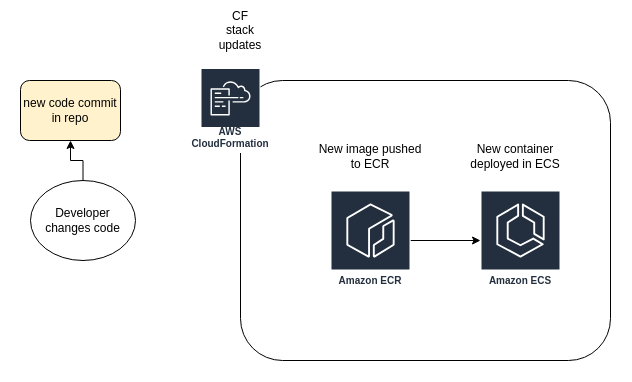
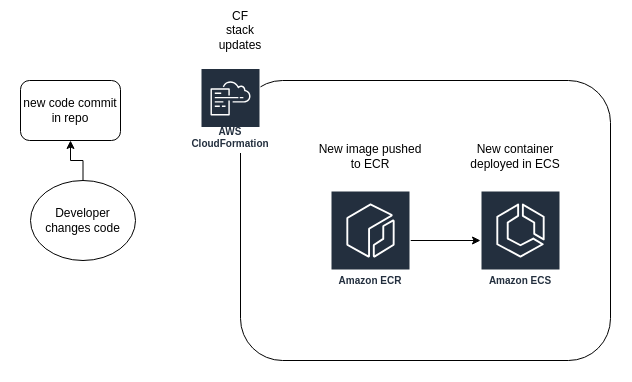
node "new code commit in repo": fillcolor #fff2cc -> #ffffff
